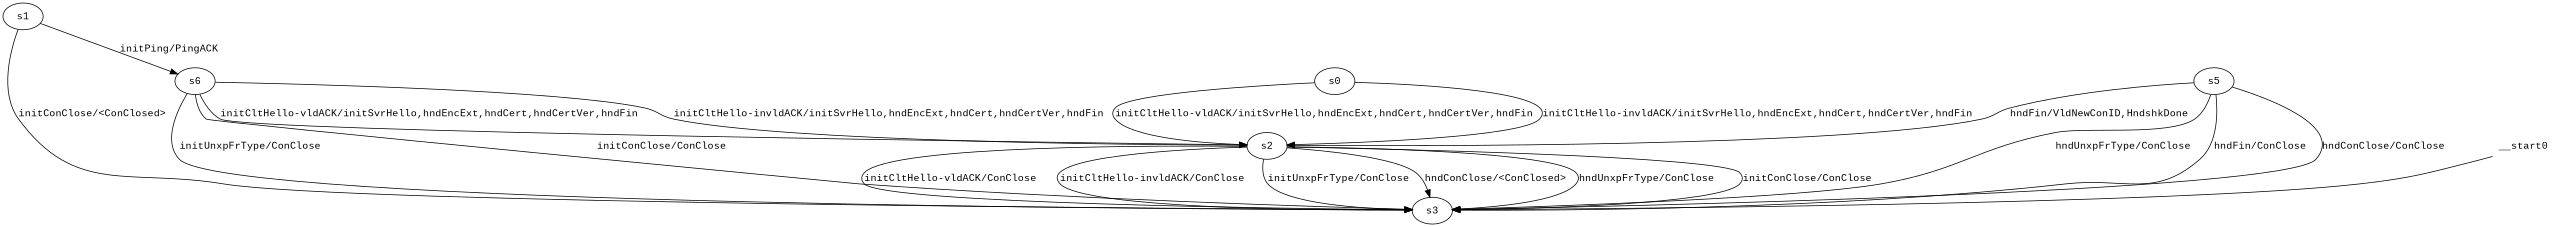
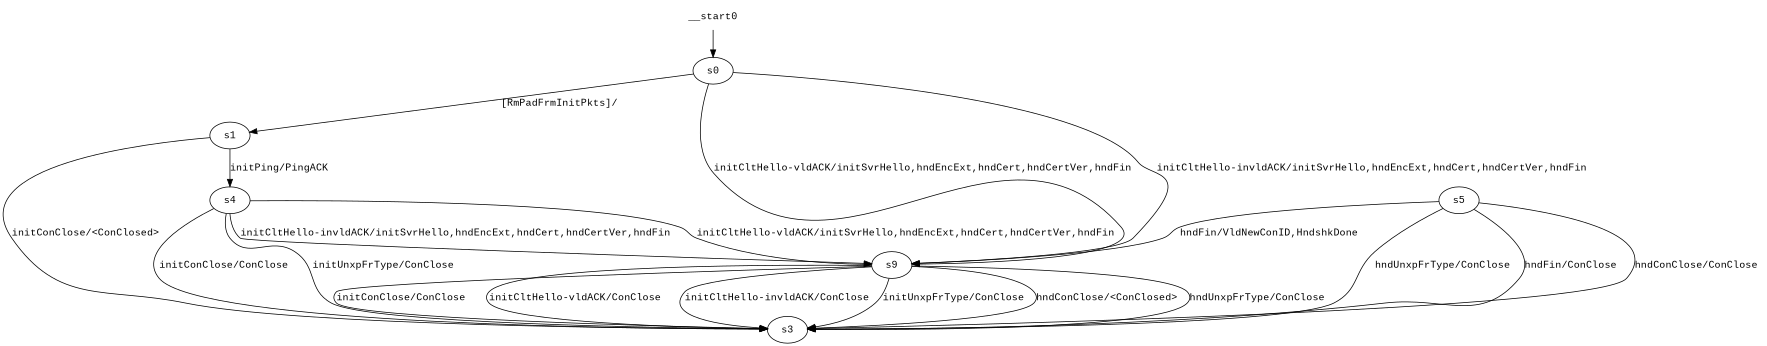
node "s6": label "s6" -> "s4"
edge "s0" -> "s1": added, label "[RmPadFrmInitPkts]/"
node "s2": label "s2" -> "s9"
edge "__start0" -> "s3": now "__start0" -> "s0"
